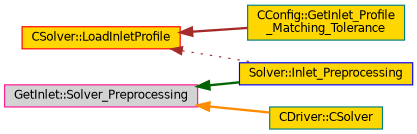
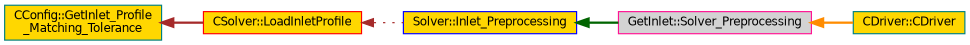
edge "CConfig::GetInlet_Profile _Matching_Tolerance" -> "CSolver::LoadInletProfile": reversed
edge "Solver::Inlet_Preprocessing" -> "GetInlet::Solver_Preprocessing": reversed
node "CDriver::CSolver": label "CDriver::CSolver" -> "CDriver::CDriver"
